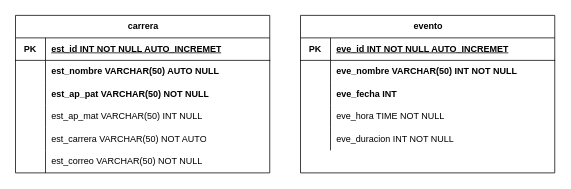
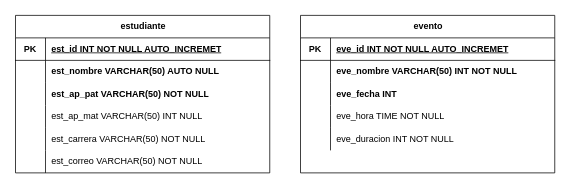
node "carrera": label "carrera" -> "estudiante"
node "est_carrera VARCHAR(50) NOT AUTO": label "est_carrera VARCHAR(50) NOT AUTO" -> "est_carrera VARCHAR(50) NOT NULL"
